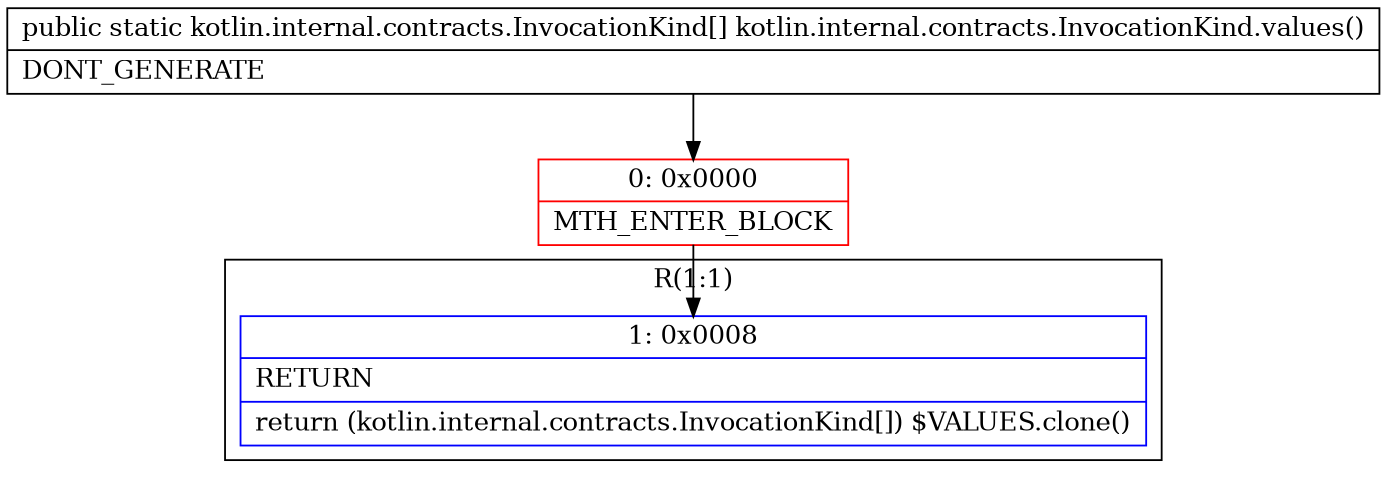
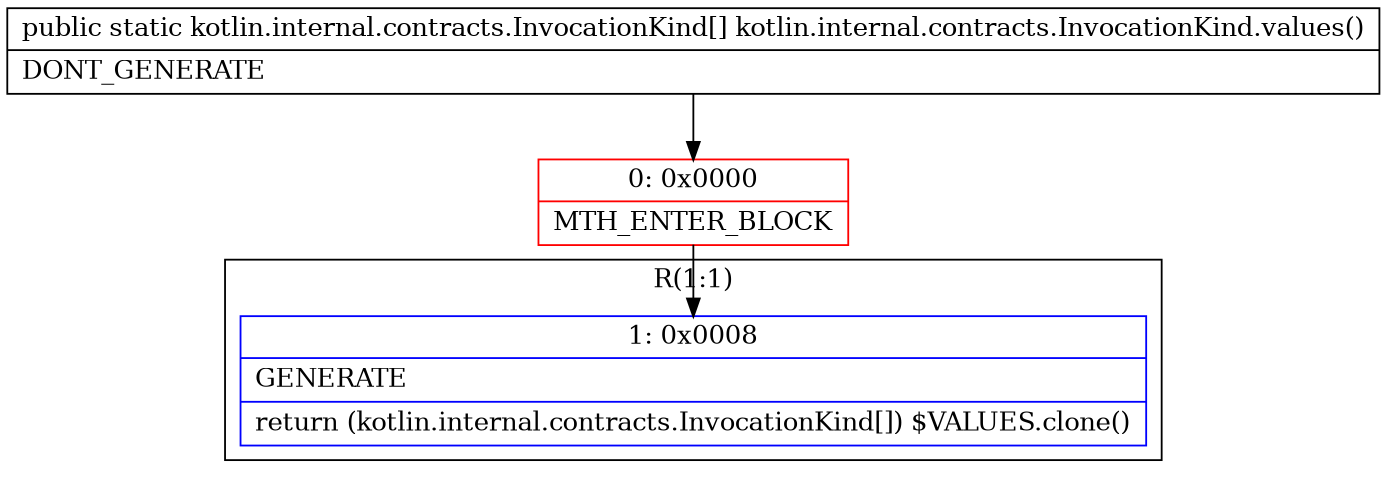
node "1: 0x0008": text "RETURN" -> "GENERATE"
